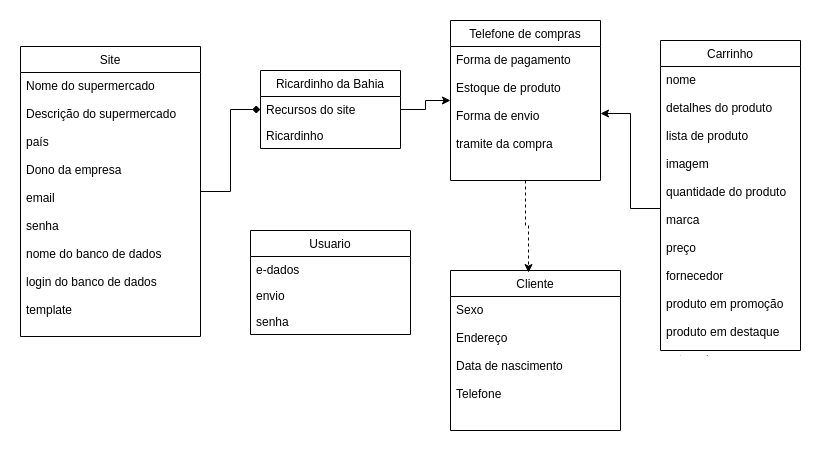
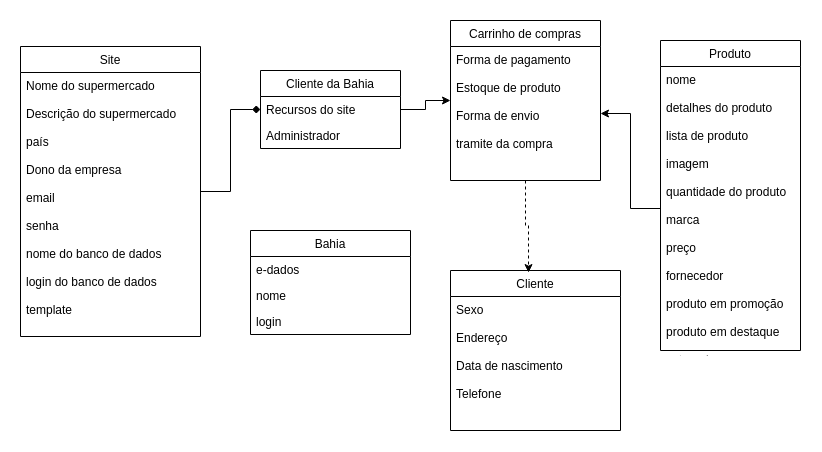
node "Telefone de compras": label "Telefone de compras" -> "Carrinho de compras"
node "Carrinho": label "Carrinho" -> "Produto"
node "Ricardinho da Bahia": label "Ricardinho da Bahia" -> "Cliente da Bahia"
node "Ricardinho": label "Ricardinho" -> "Administrador"
node "Usuario": label "Usuario" -> "Bahia"
node "envio": label "envio" -> "nome"
node "senha": label "senha" -> "login"
